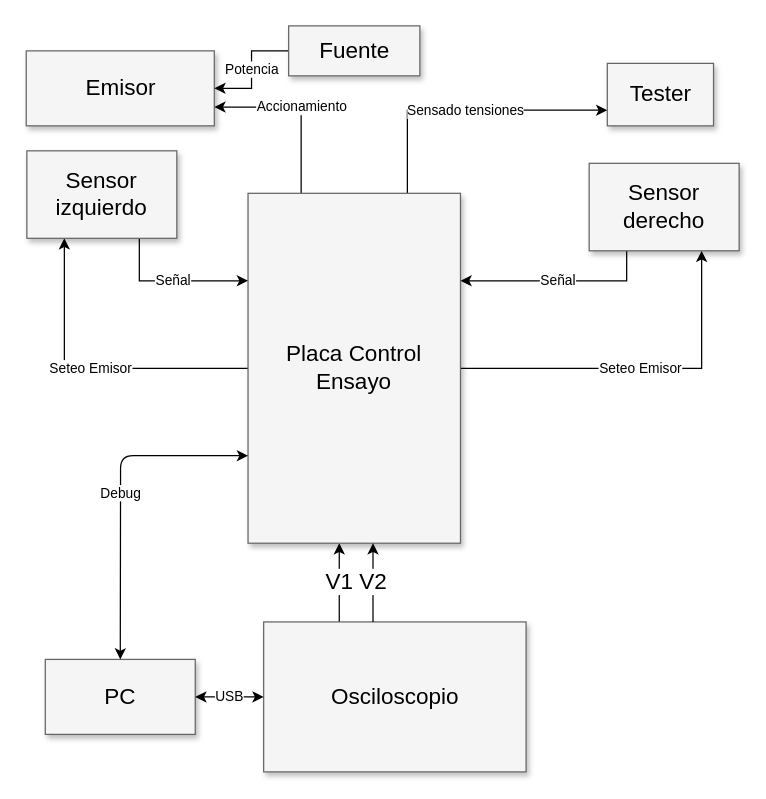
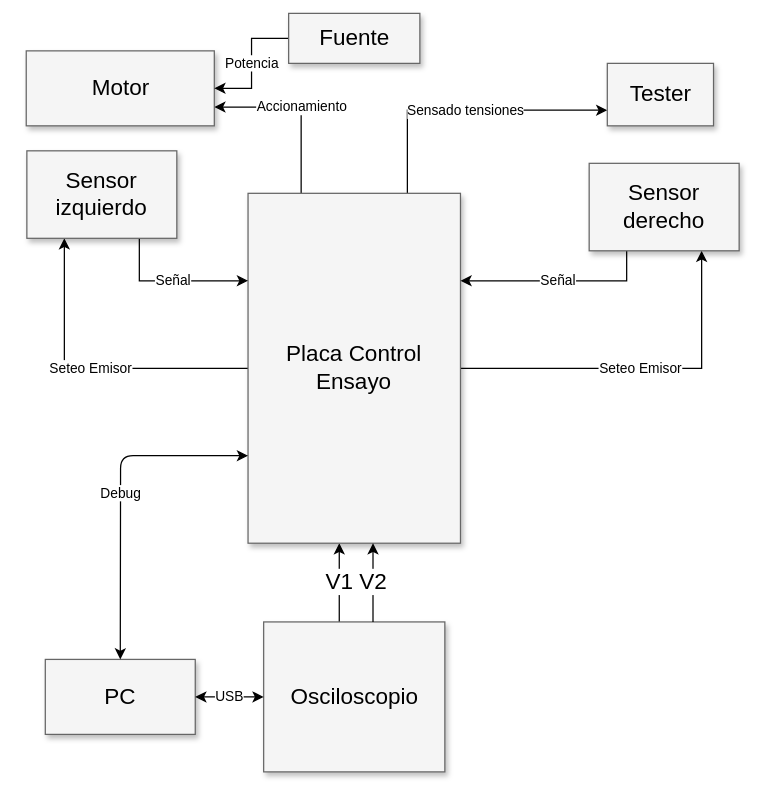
node "Fuente": moved (354, 51) -> (354, 38)
node "Emisor": label "Emisor" -> "Motor"
node "Osciloscopio": size 263x150 -> 181x150
